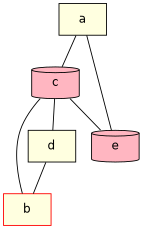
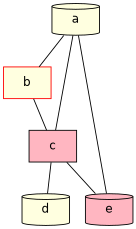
node "a": shape box -> cylinder
node "c": shape cylinder -> box
node "d": shape box -> cylinder
edge "d" -- "b": now "a" -- "b"
